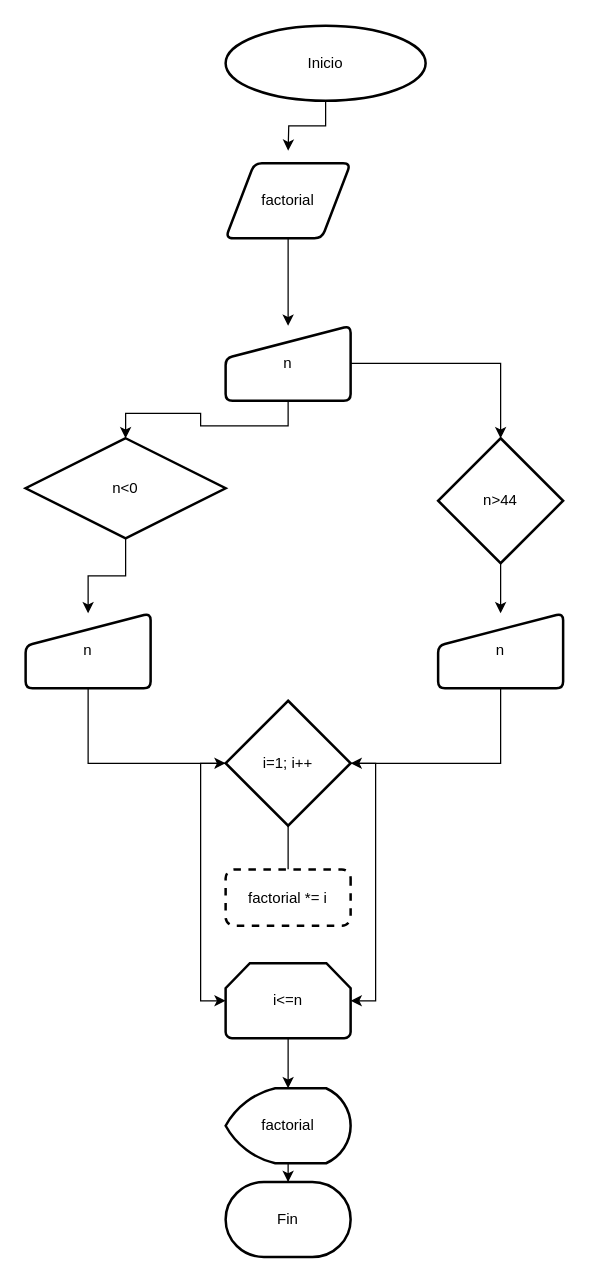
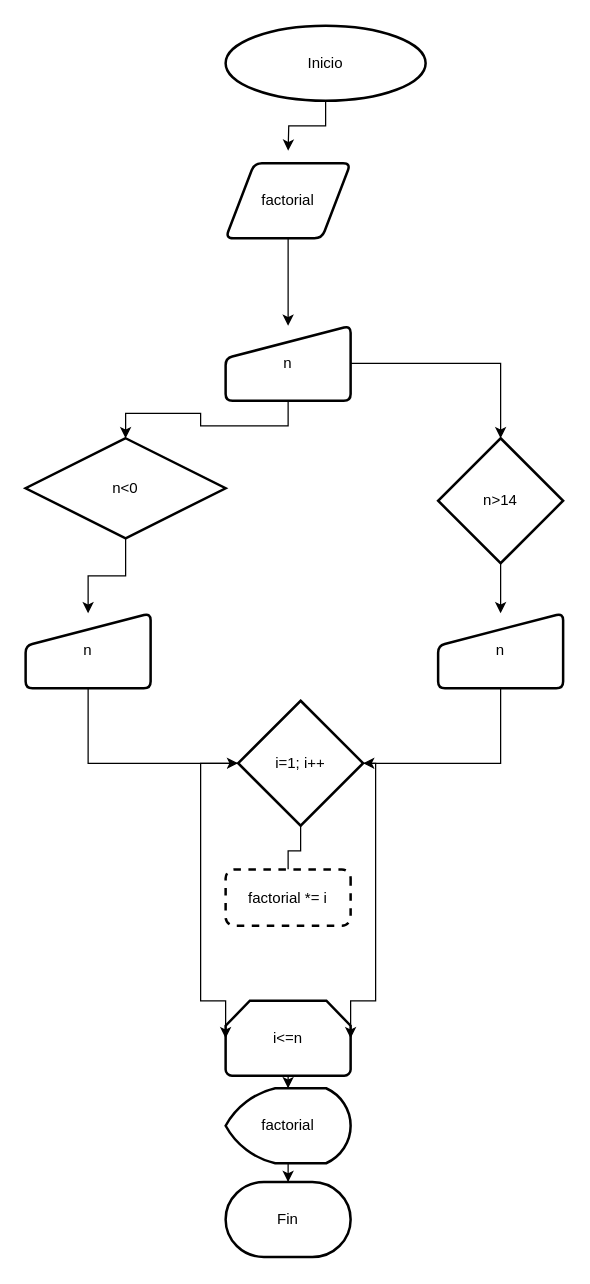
node "n>44": label "n>44" -> "n>14"
node "i=1; i++": moved (288, 763) -> (301, 763)
node "i<=n": moved (288, 1001) -> (288, 1038)
